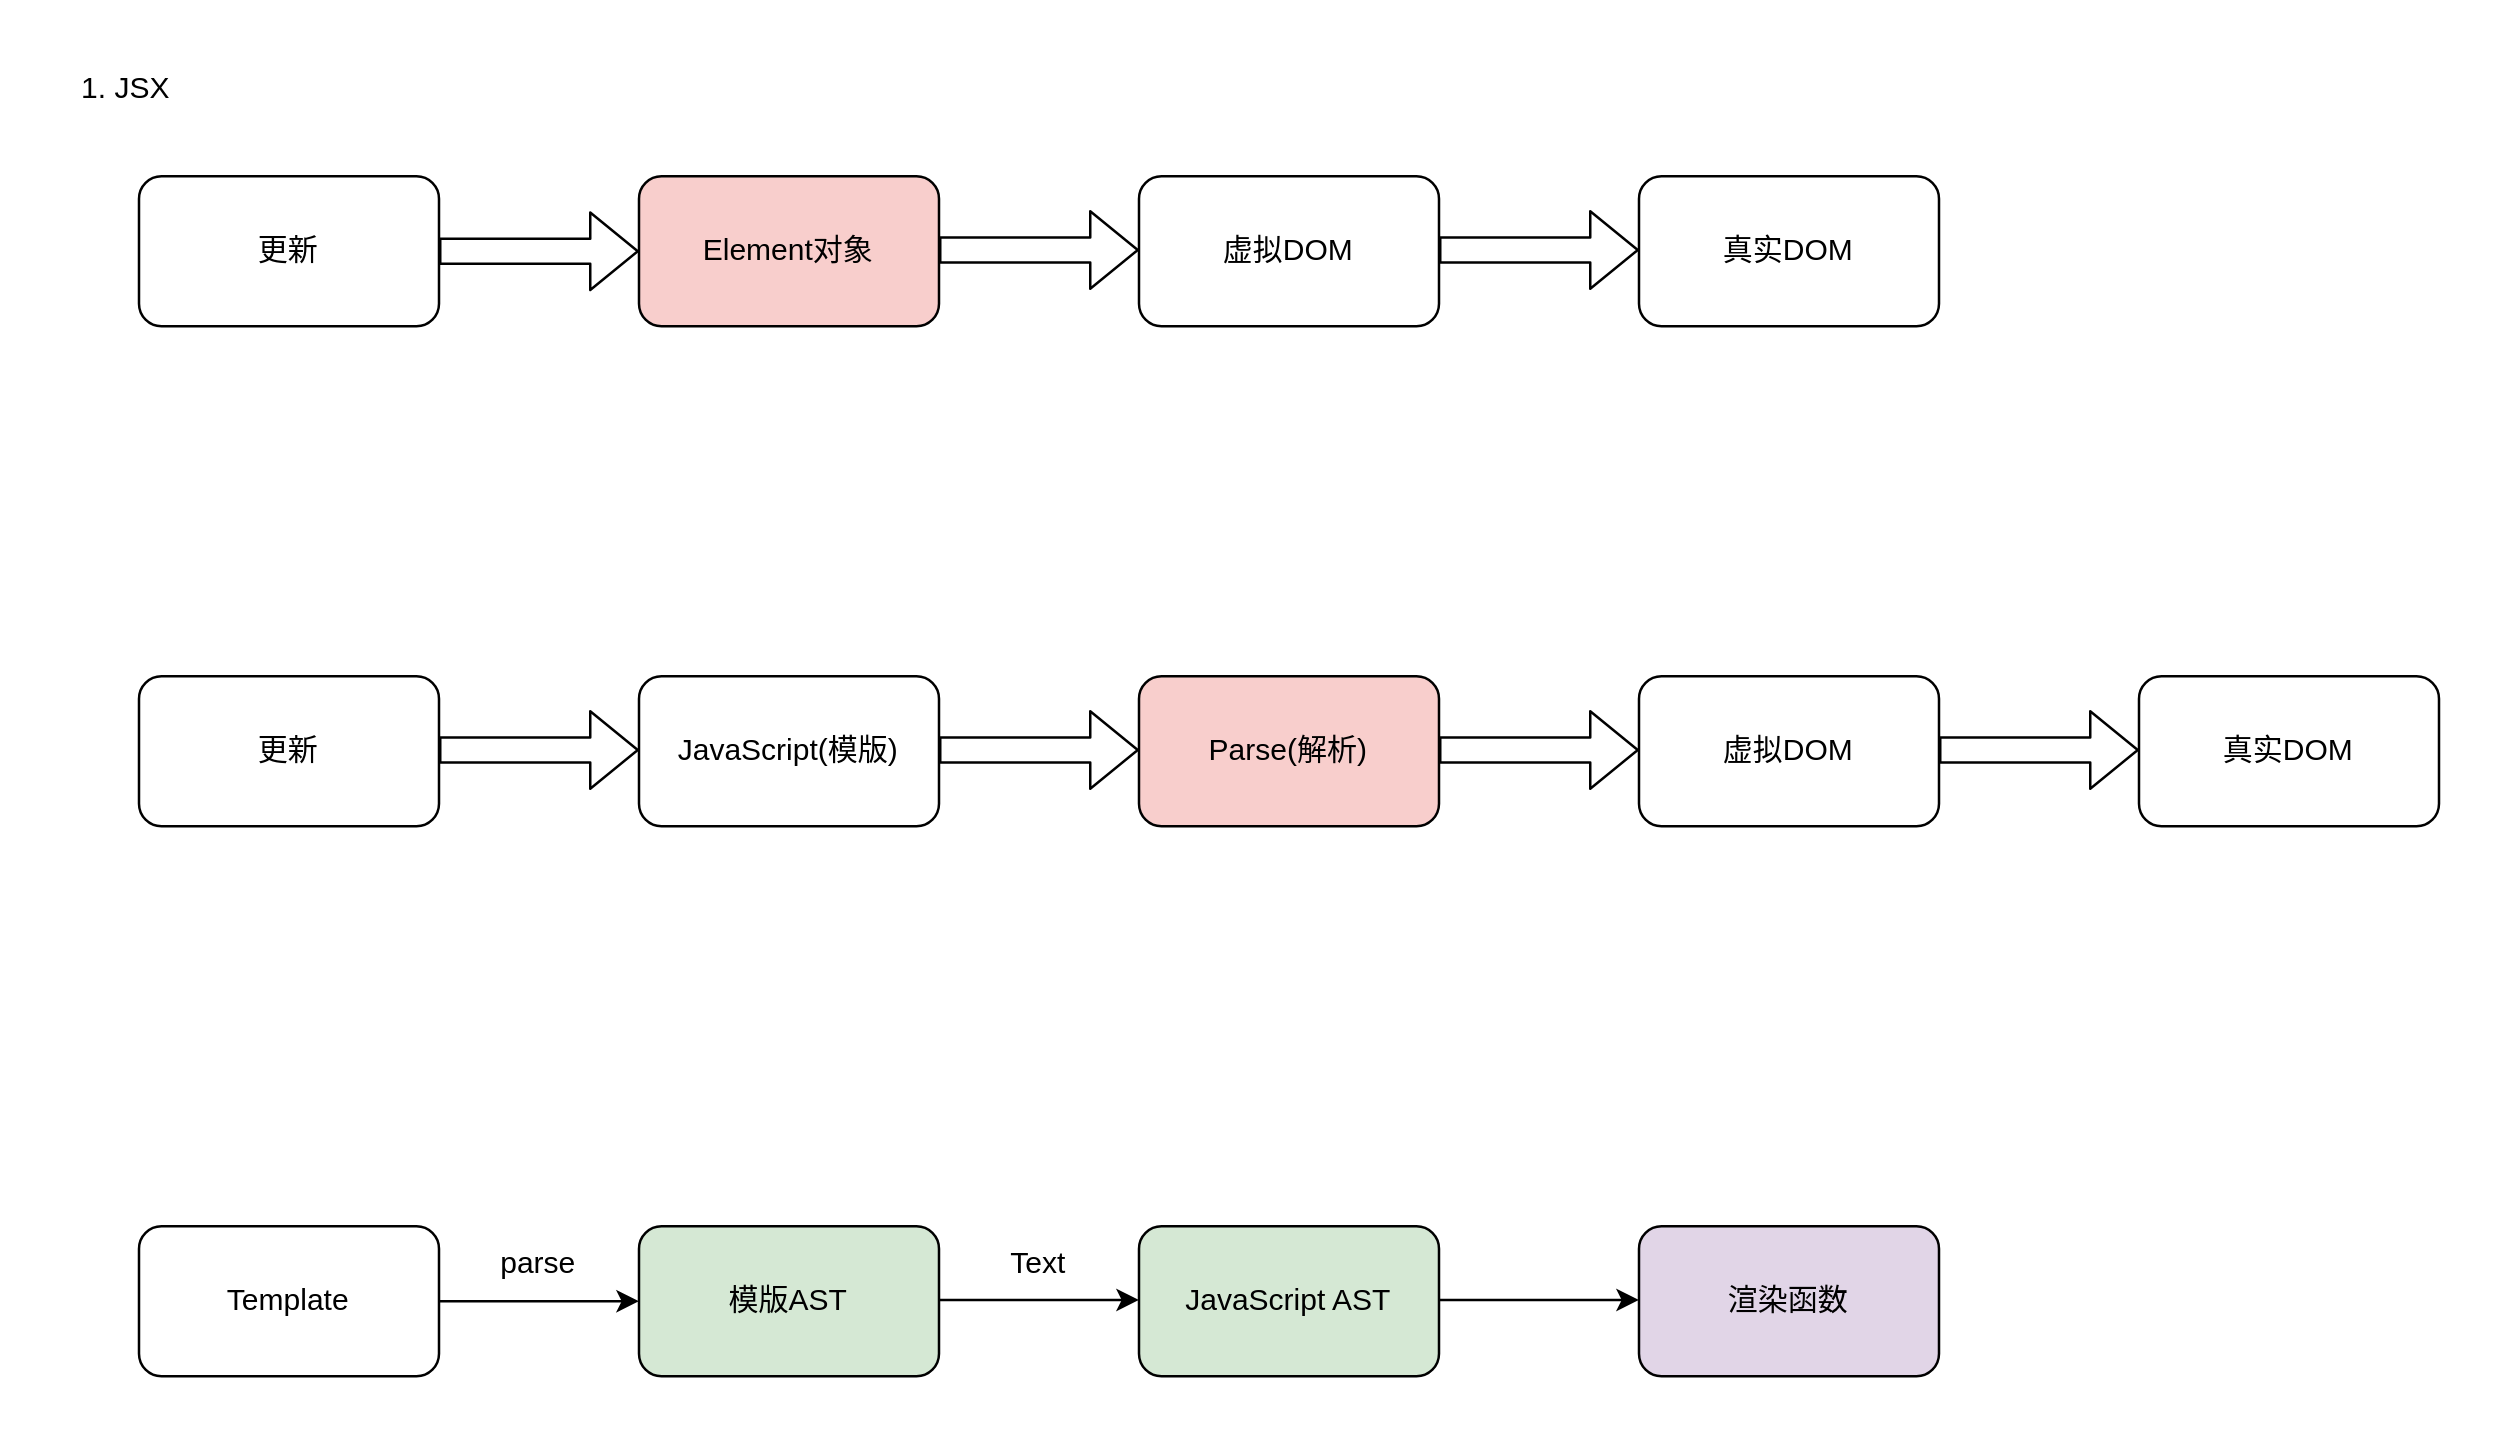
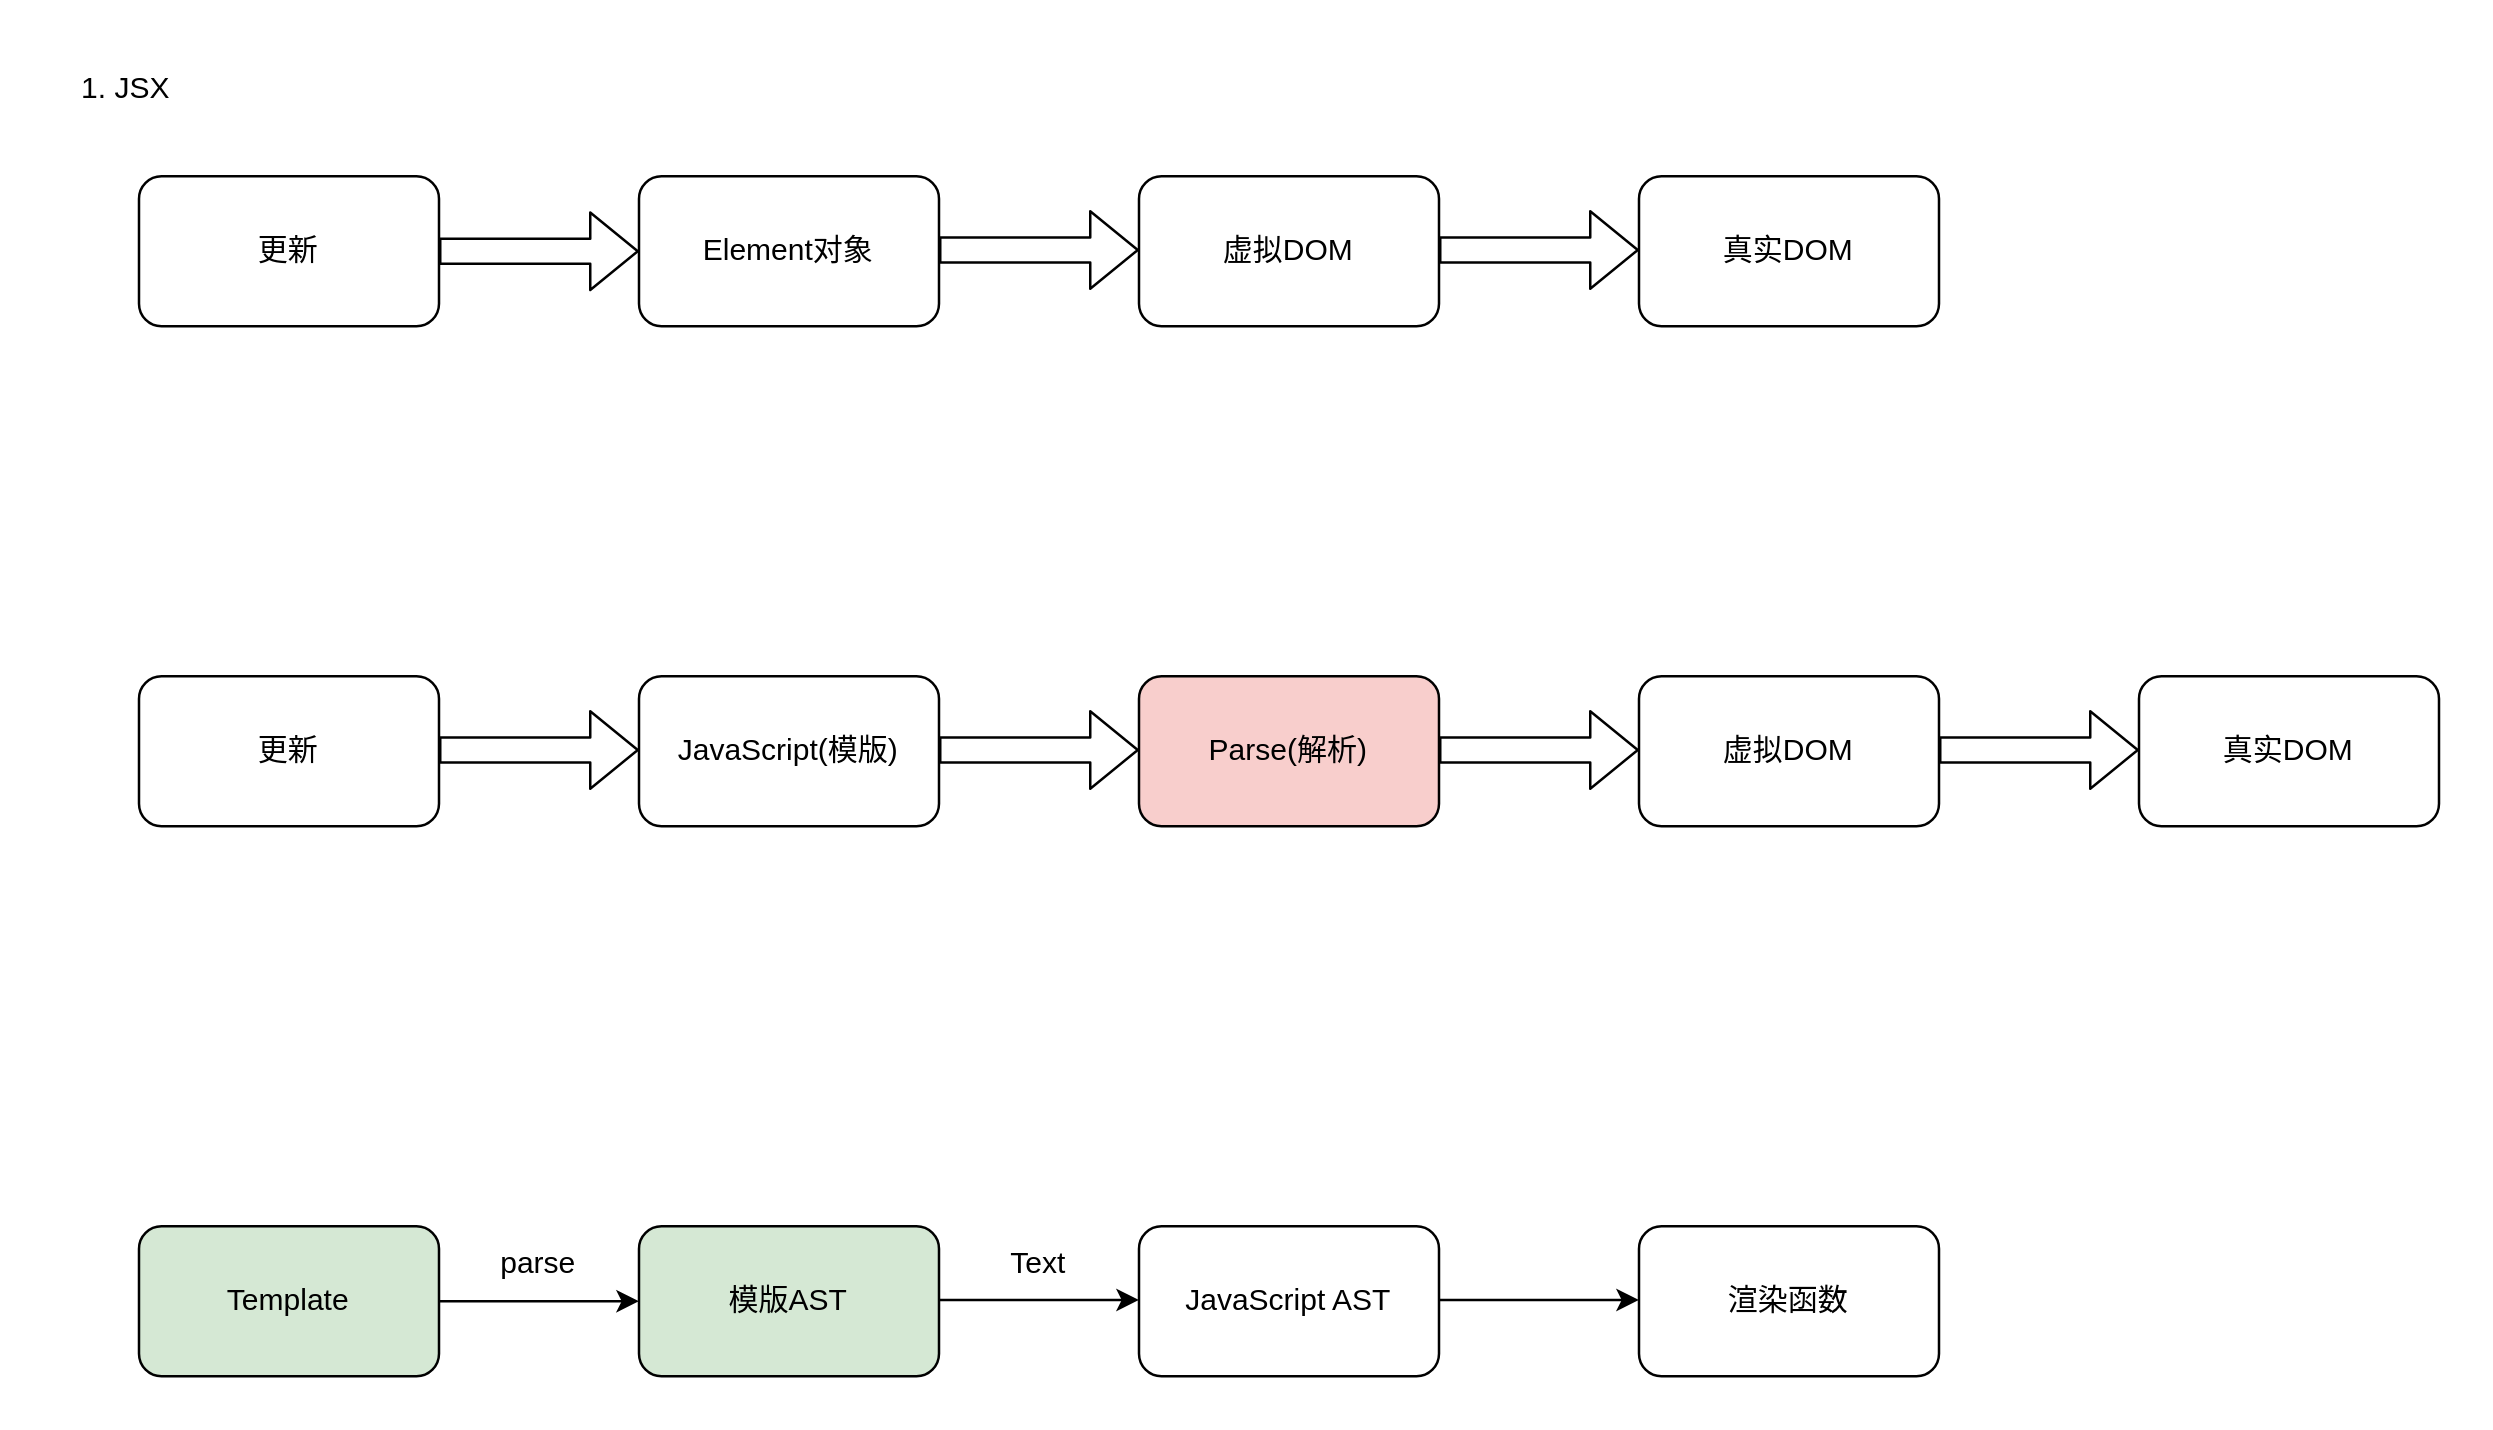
node "Element对象": fillcolor #f8cecc -> #ffffff
node "Template": fillcolor #ffffff -> #d5e8d4
node "JavaScript AST": fillcolor #d5e8d4 -> #ffffff
node "渲染函数": fillcolor #e1d5e7 -> #ffffff
